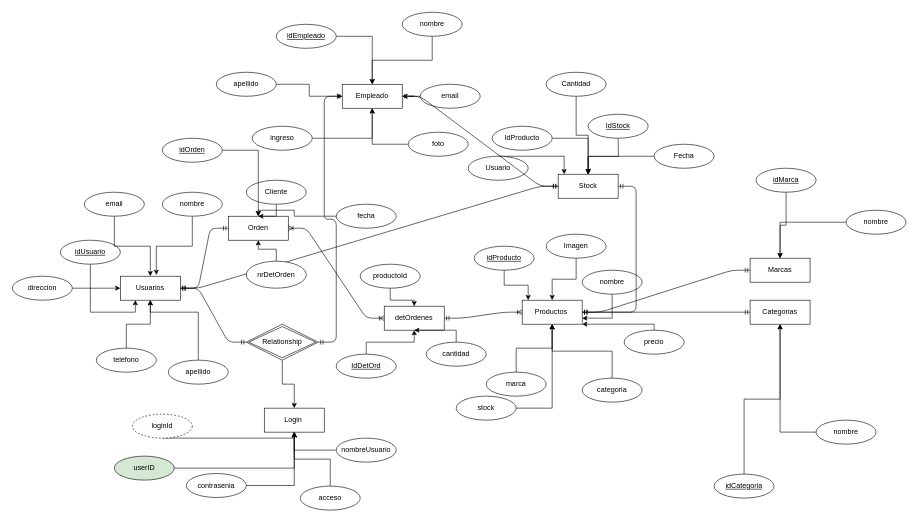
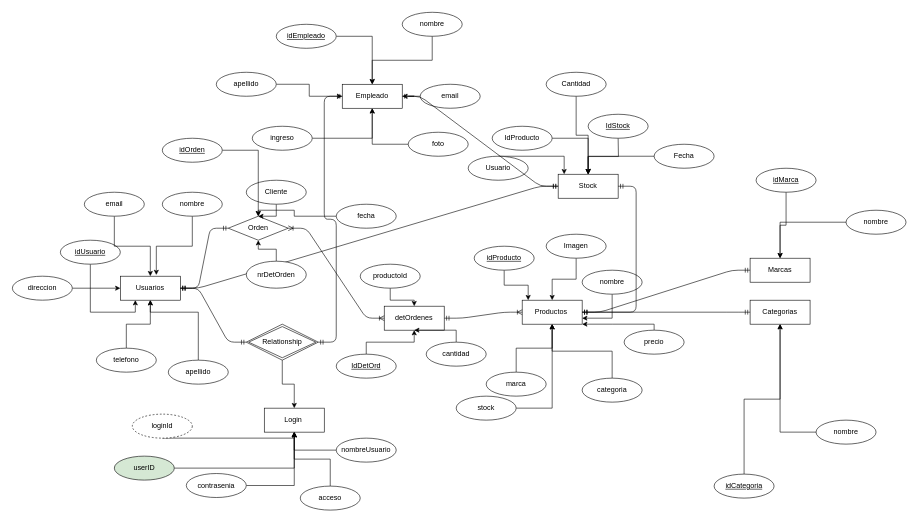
node "Orden": shape rectangle -> diamond
